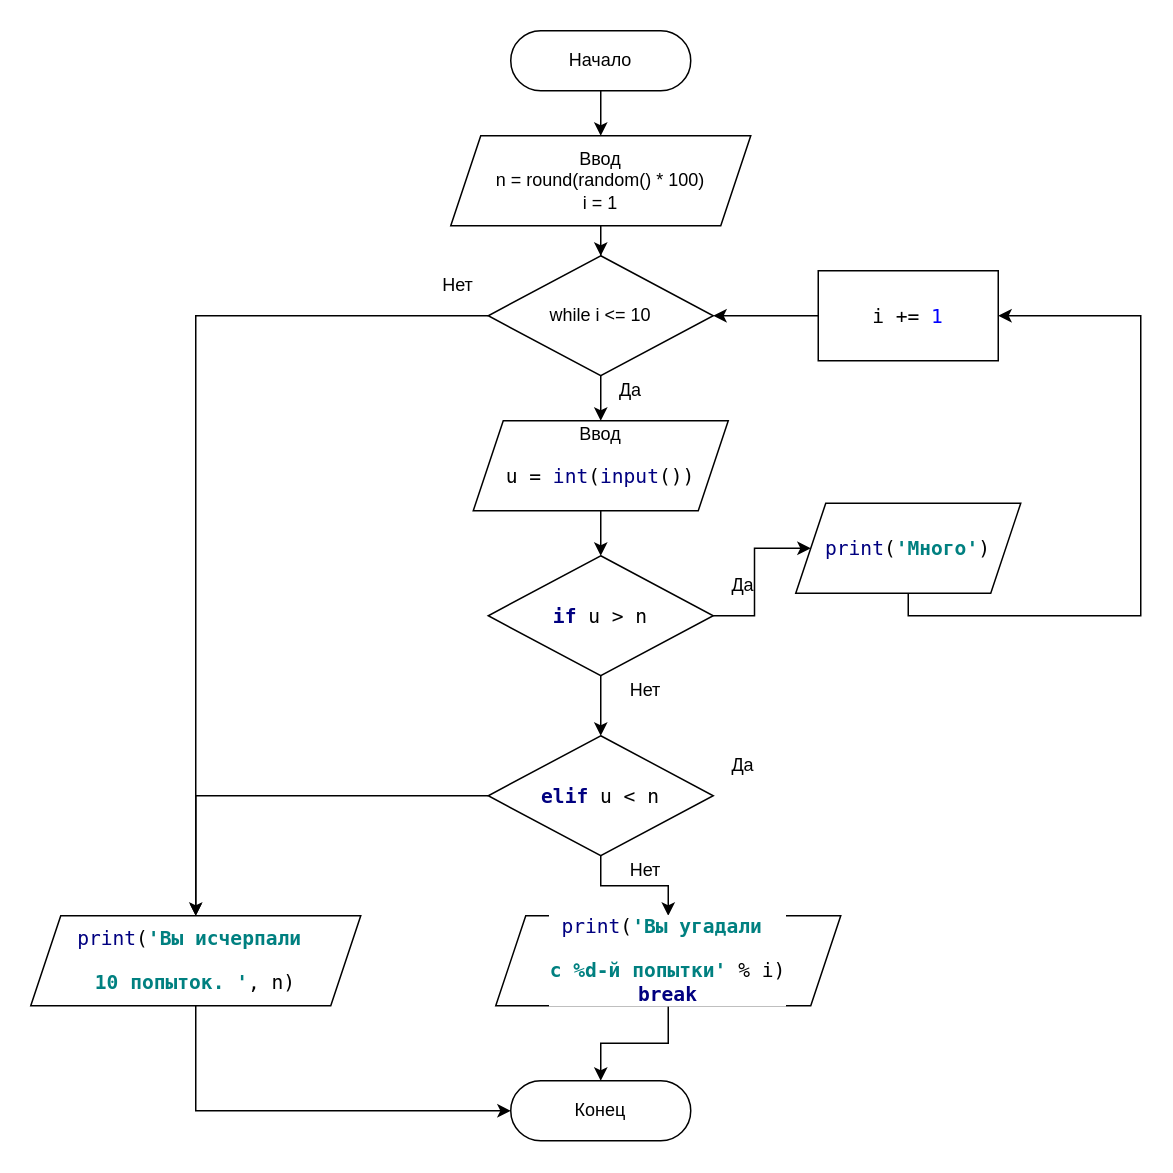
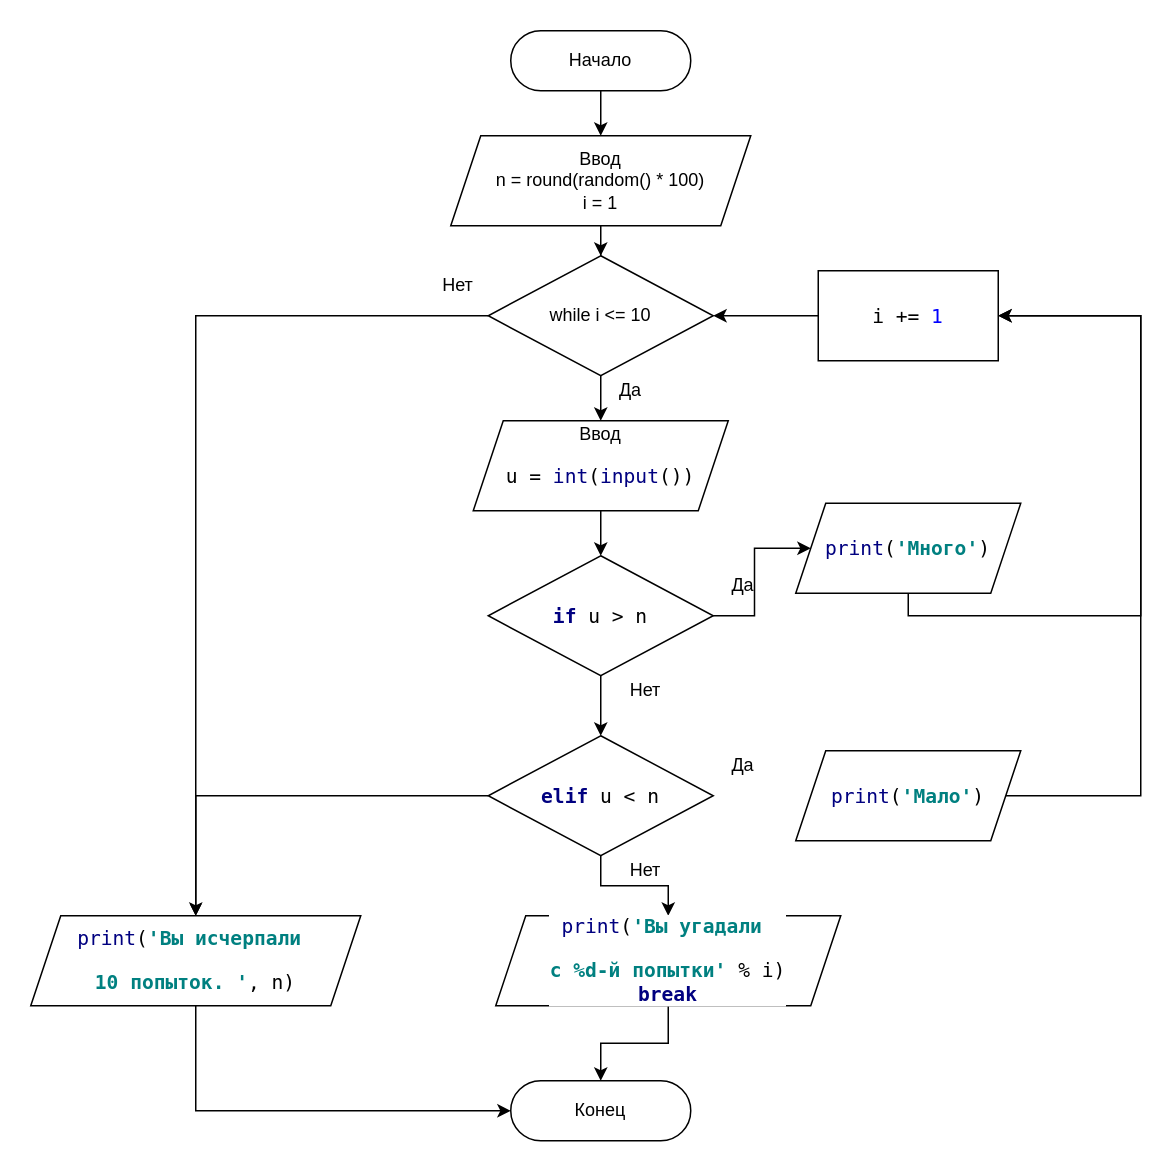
edge "print('Мало')" -> "i += 1": added
node "print('Мало')": added
